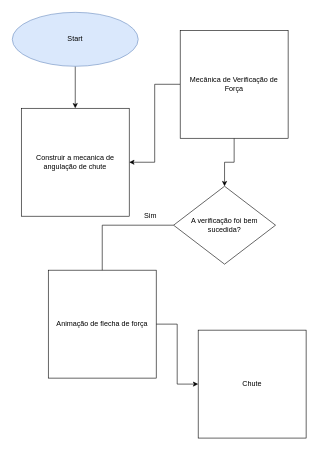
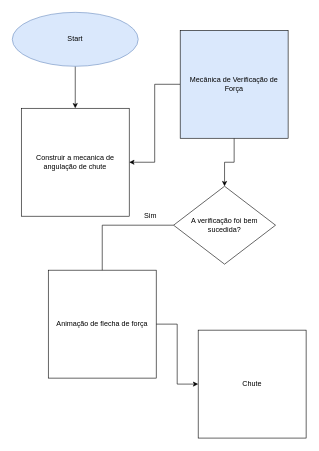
node "Mecânica de Verificação de Força": fillcolor #ffffff -> #dae8fc
